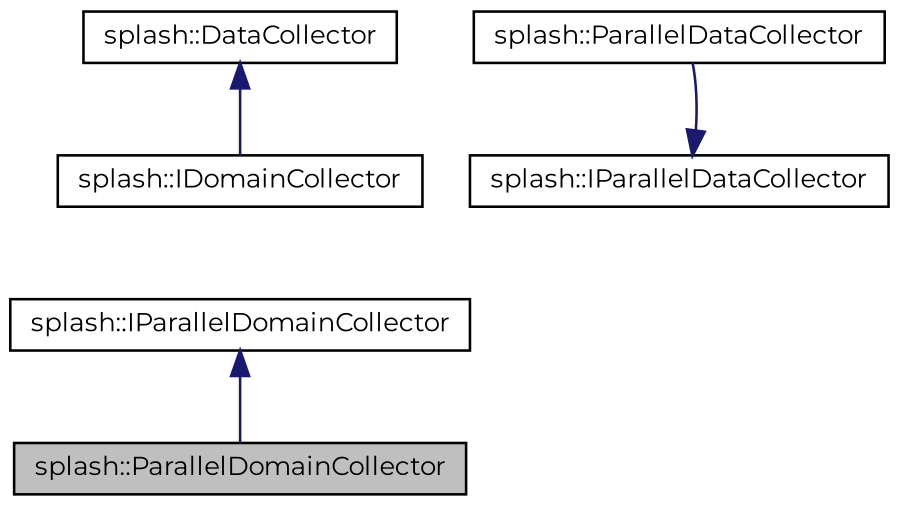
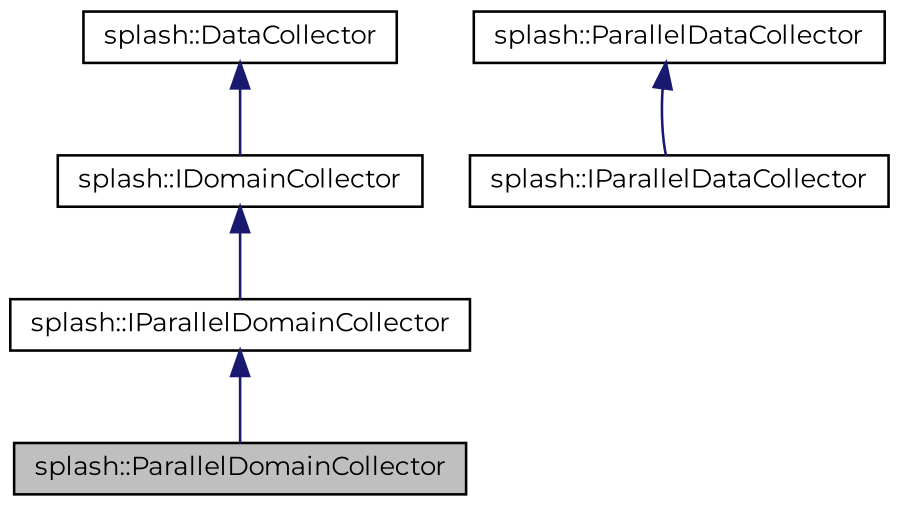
edge "splash::ParallelDataCollector" -> "splash::IParallelDataCollector": reversed
edge "splash::IParallelDomainCollector" -> "splash::IDomainCollector": added
